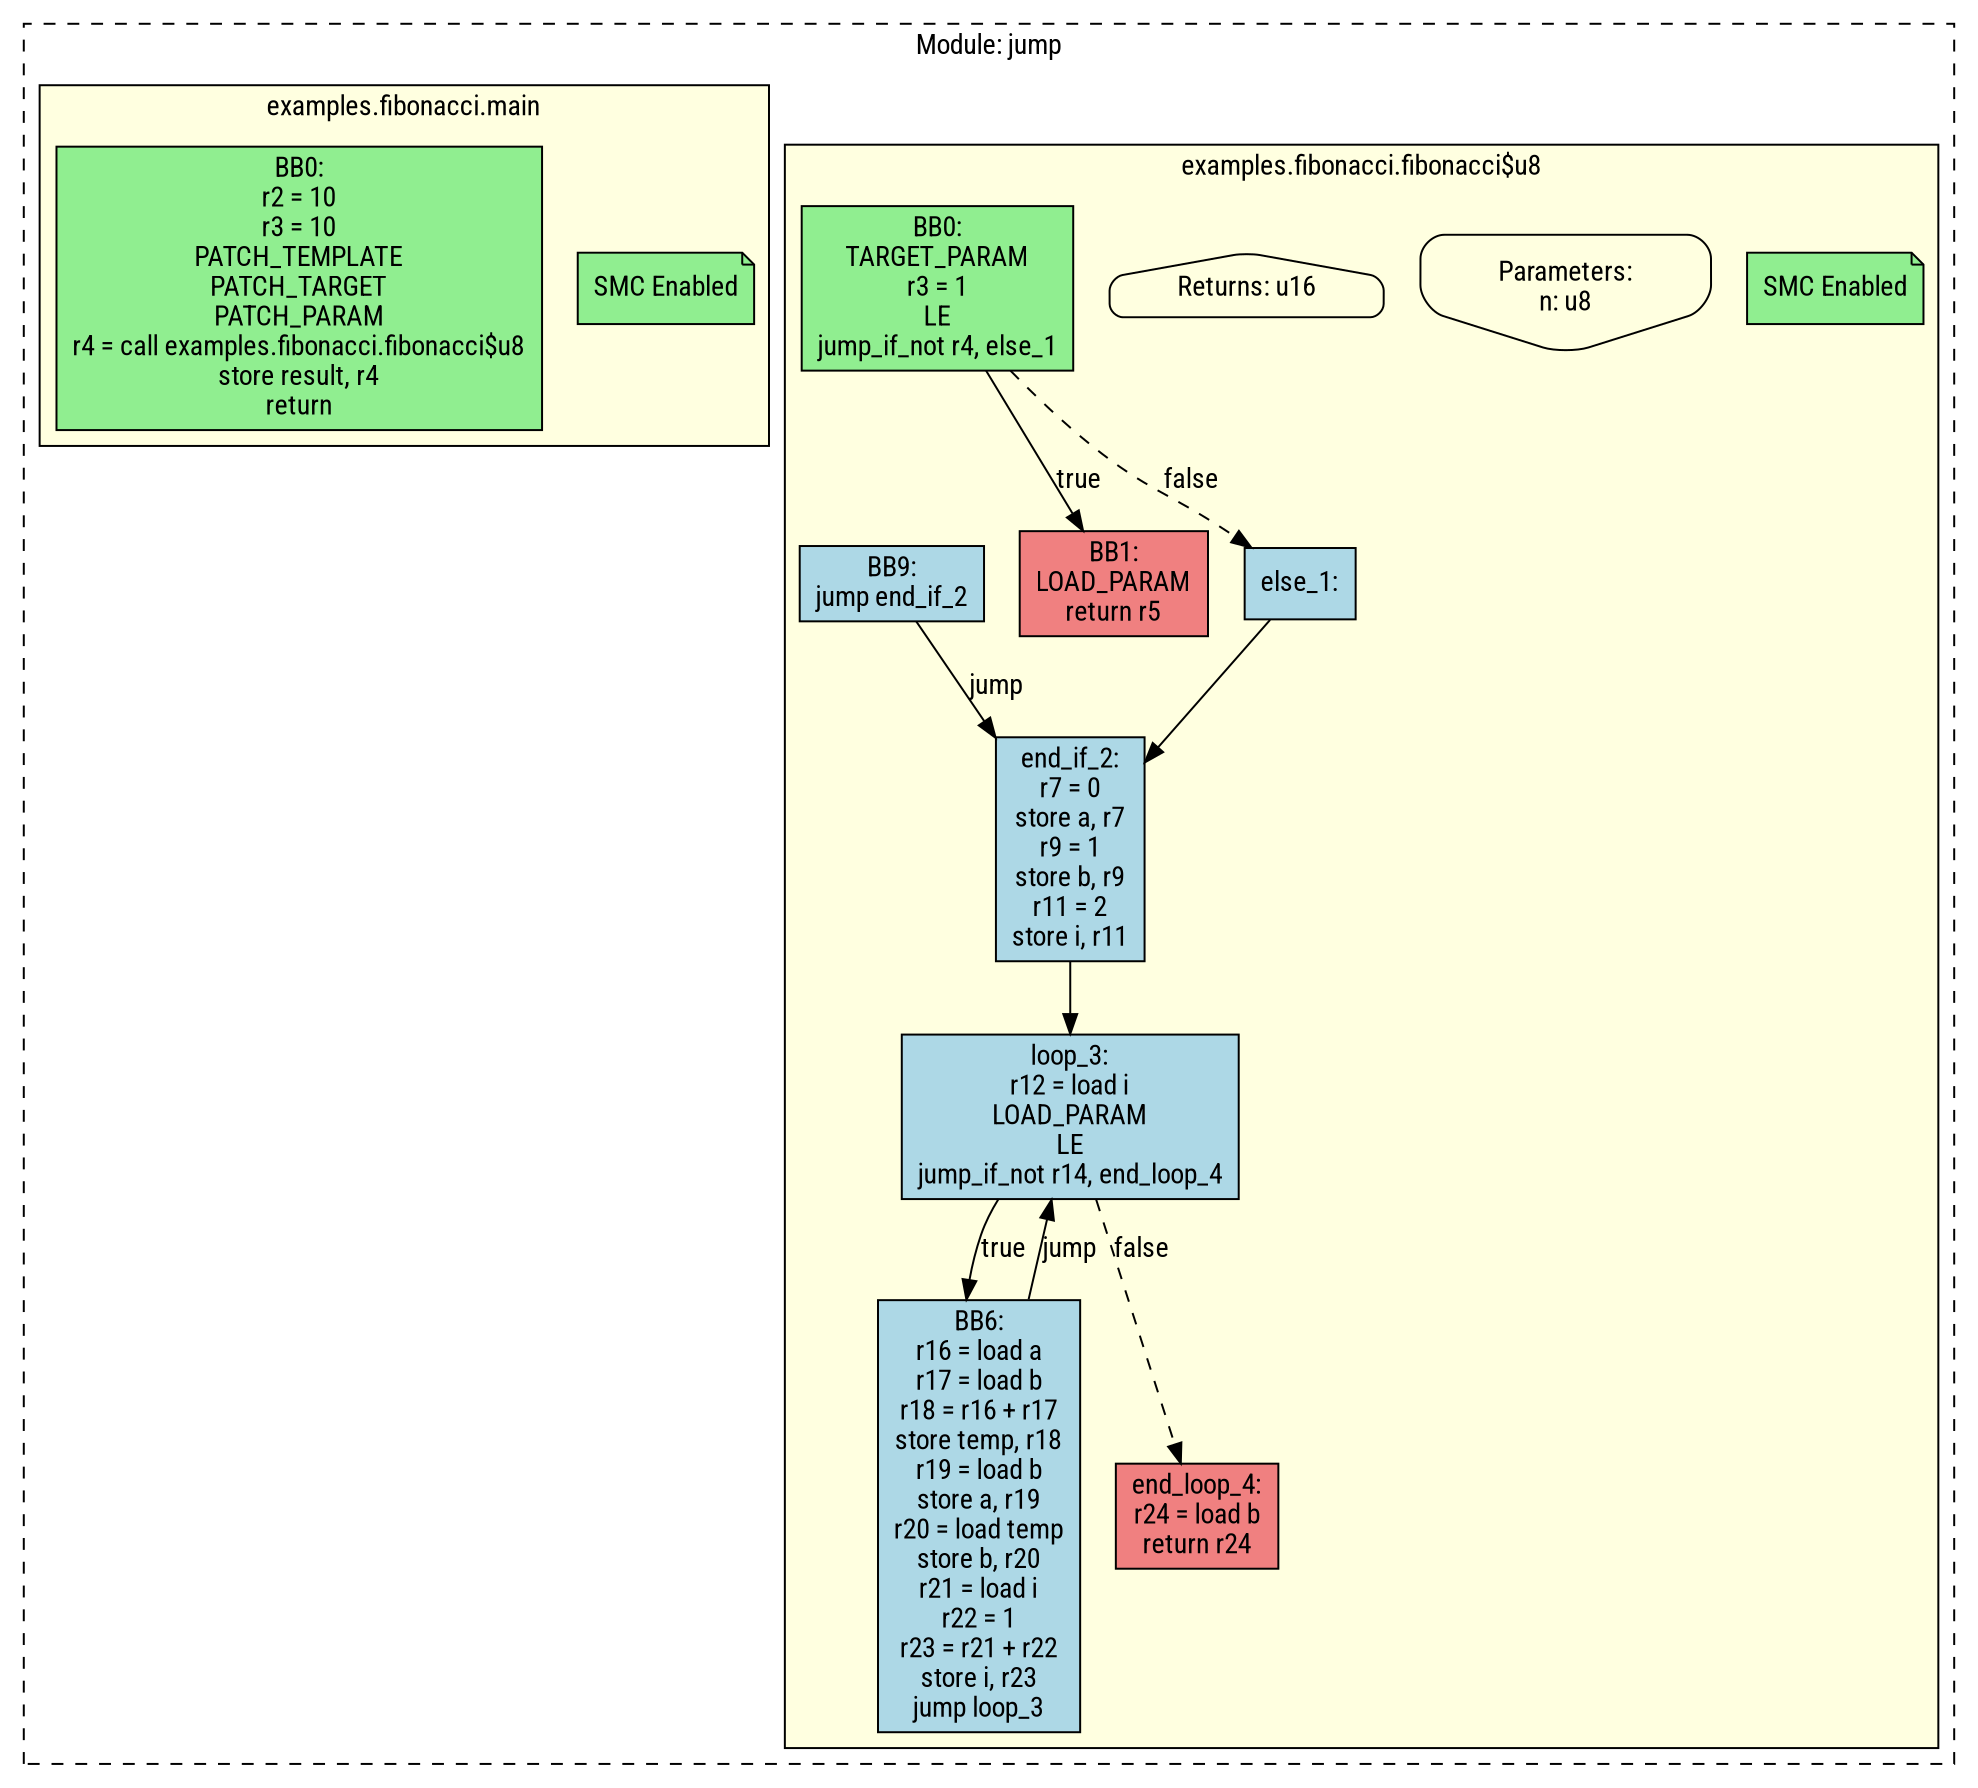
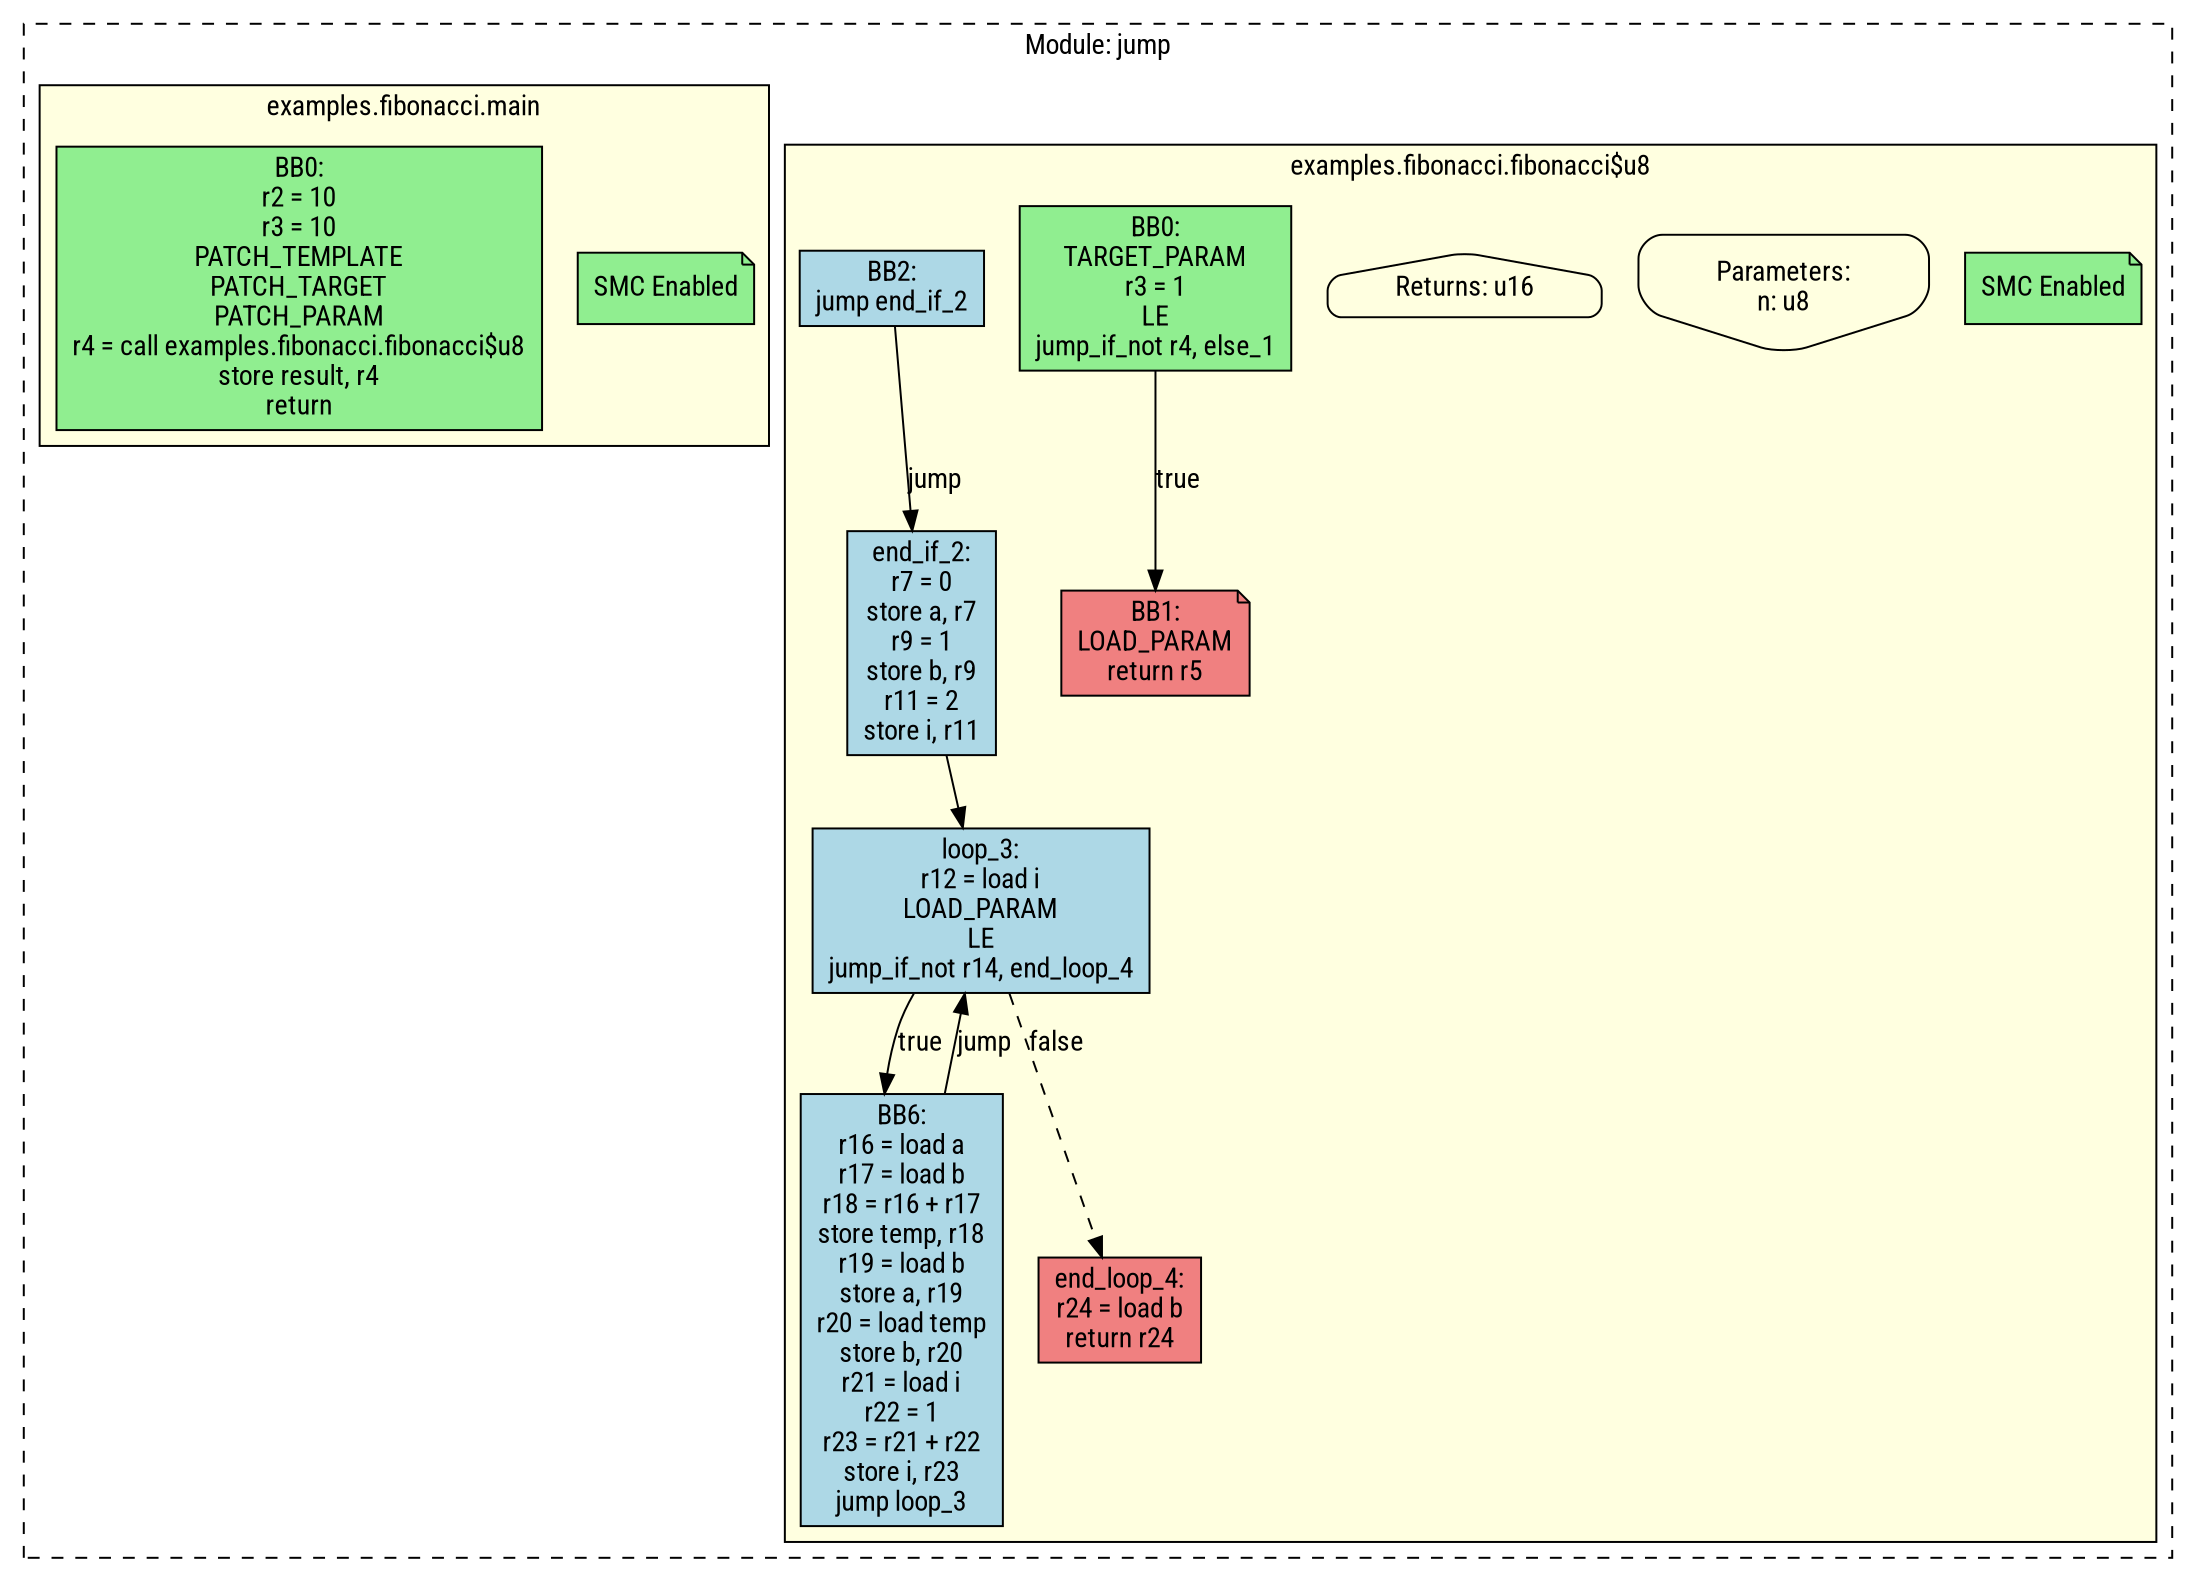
node "BB9: jump end_if_2": label "BB9: jump end_if_2" -> "BB2: jump end_if_2"
node "BB1: LOAD_PARAM return r5": shape box -> note
node "else_1:": removed
